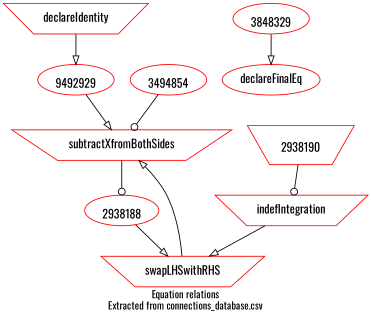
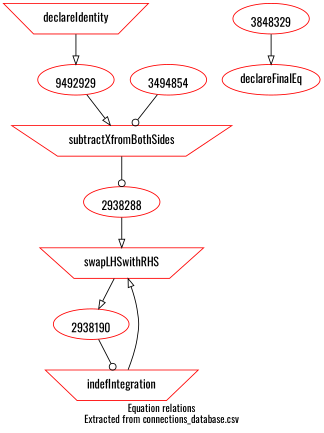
node "2938190": shape invtrapezium -> ellipse
edge "swapLHSwithRHS" -> "subtractXfromBothSides": now "swapLHSwithRHS" -> "2938190"
node "2938188": label "2938188" -> "2938288"
